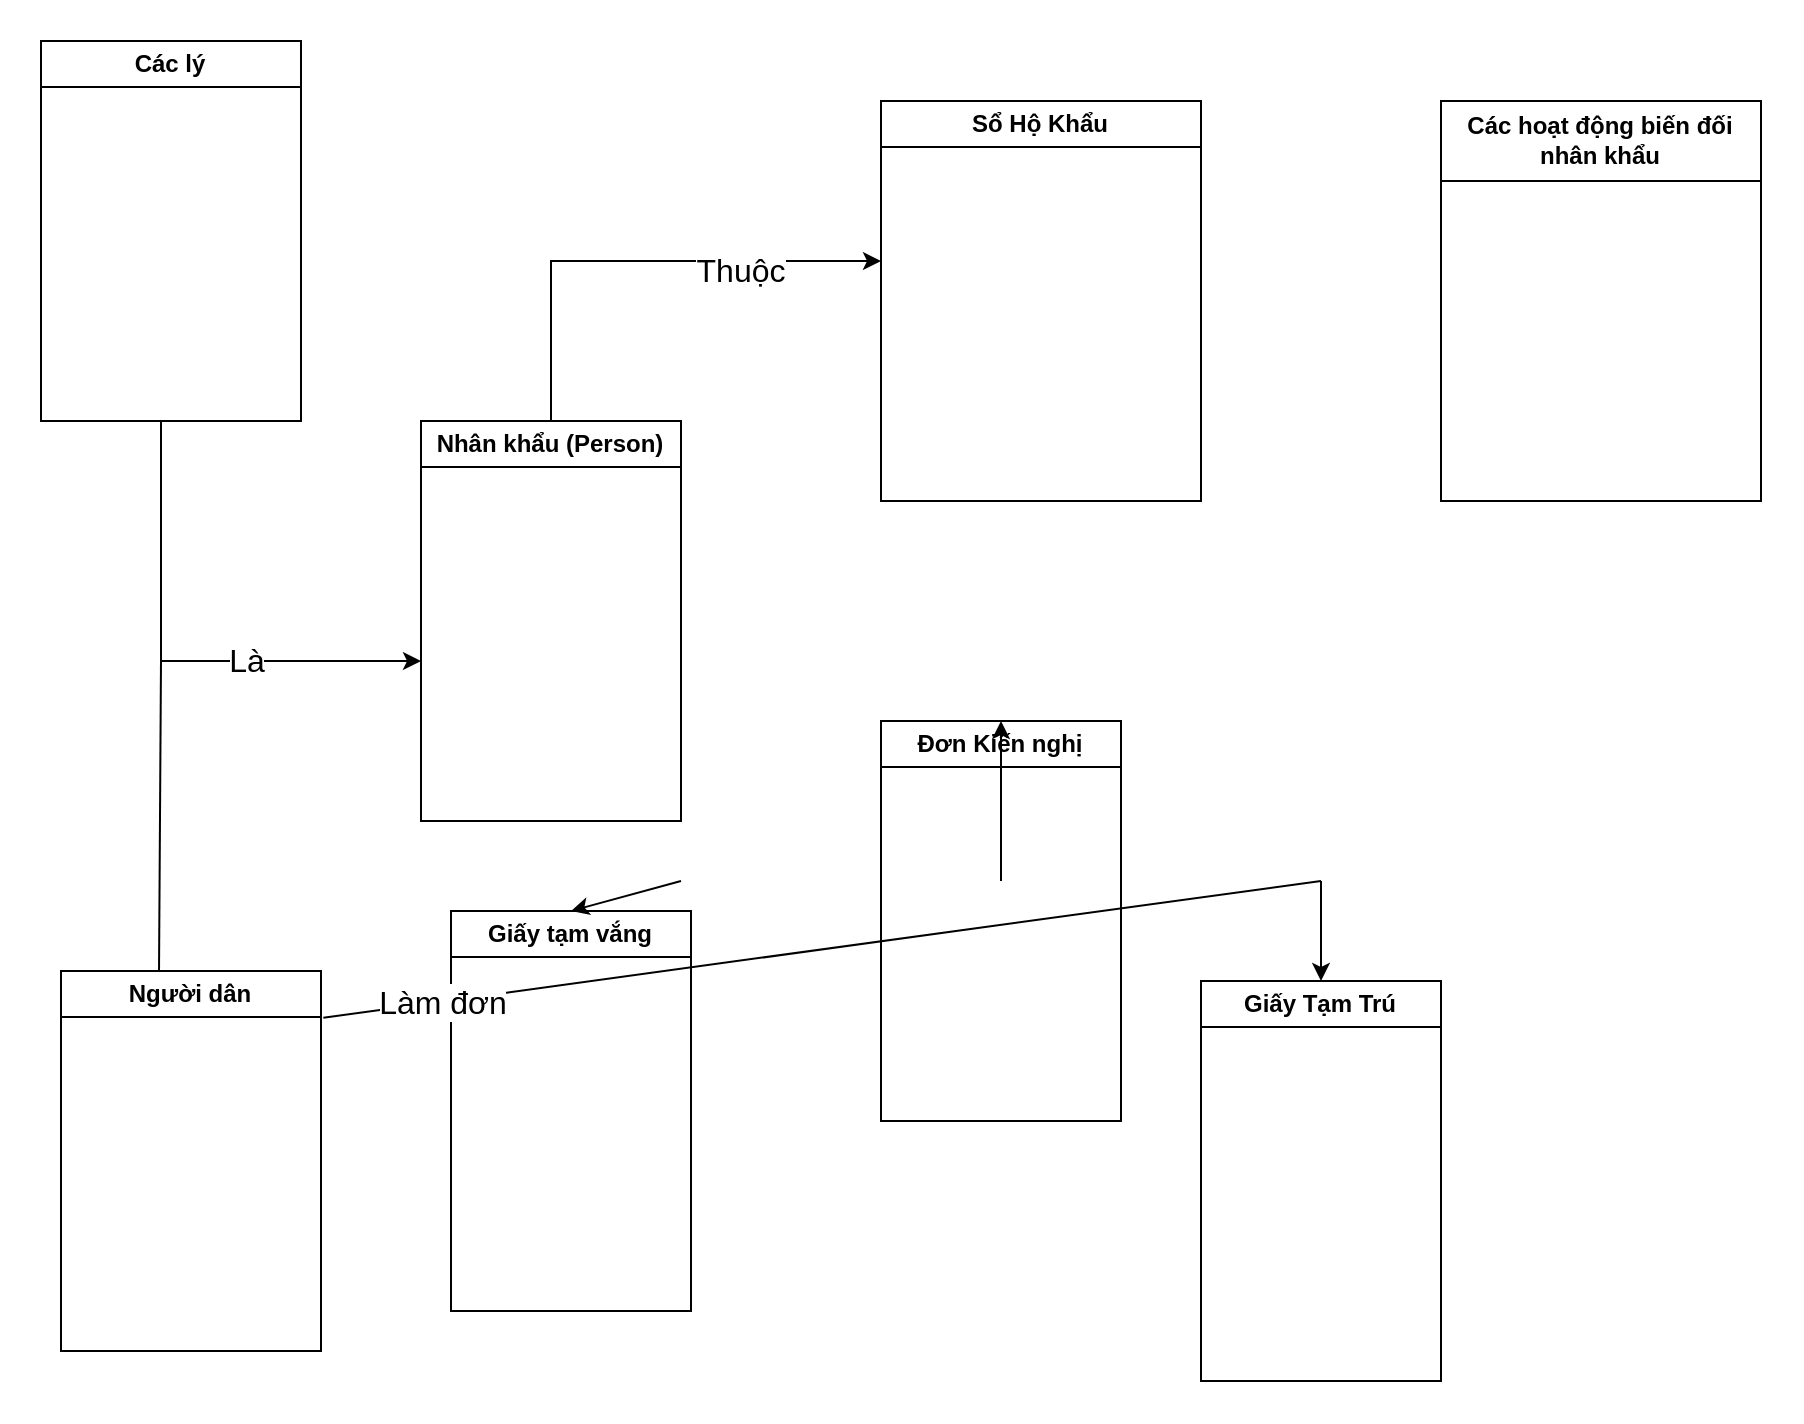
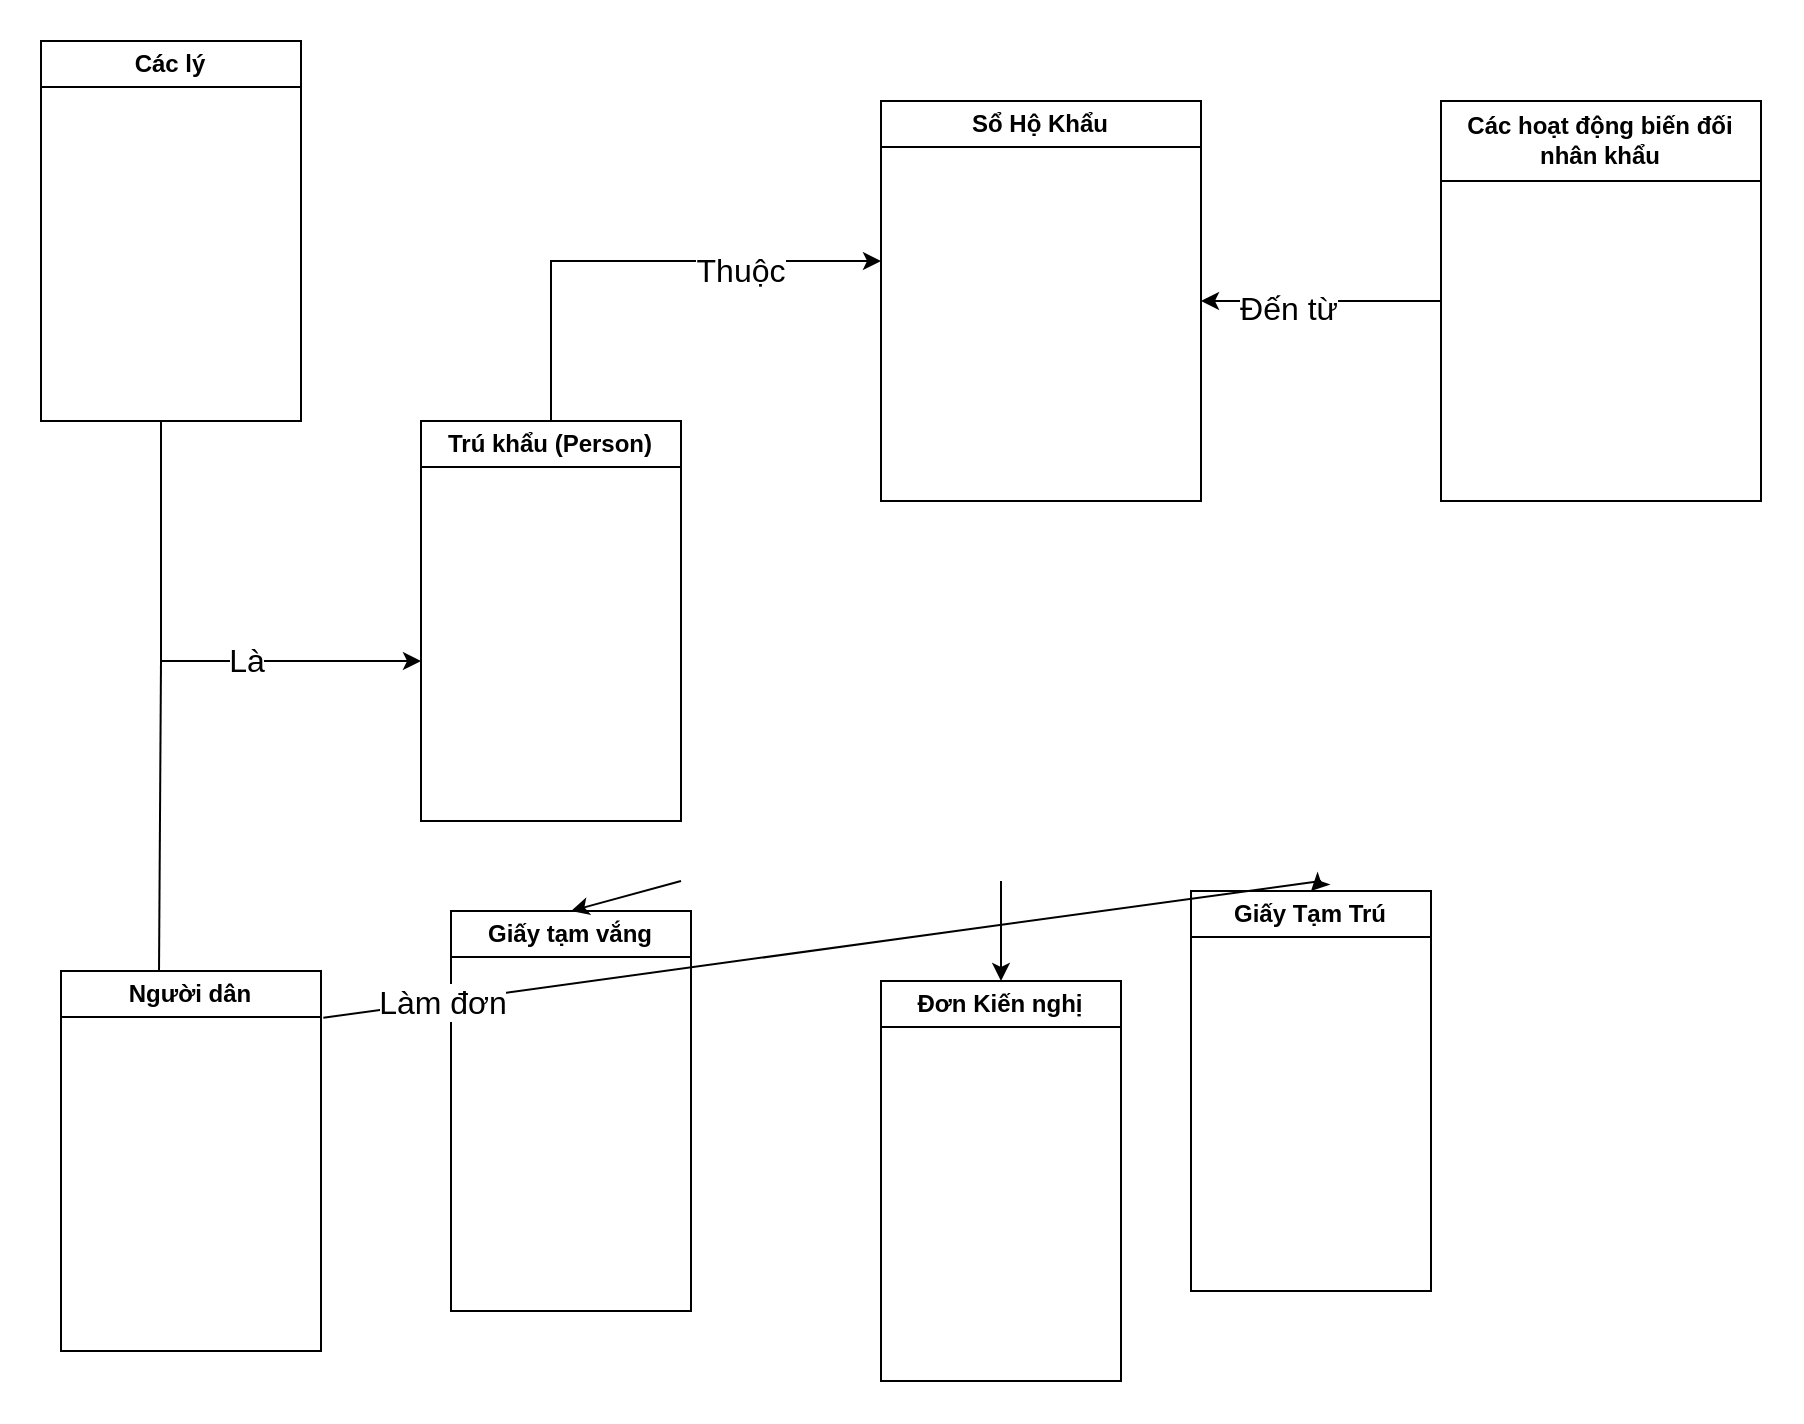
edge "Các hoạt động biến đối nhân khẩu" -> "Sổ Hộ Khẩu": added, label "Đến từ"
node "Nhân khẩu (Person)": label "Nhân khẩu (Person)" -> "Trú khẩu (Person)"
node "Đơn Kiến nghị": moved (1001, 921) -> (1001, 1181)
node "Giấy Tạm Trú": moved (1321, 1181) -> (1311, 1091)
